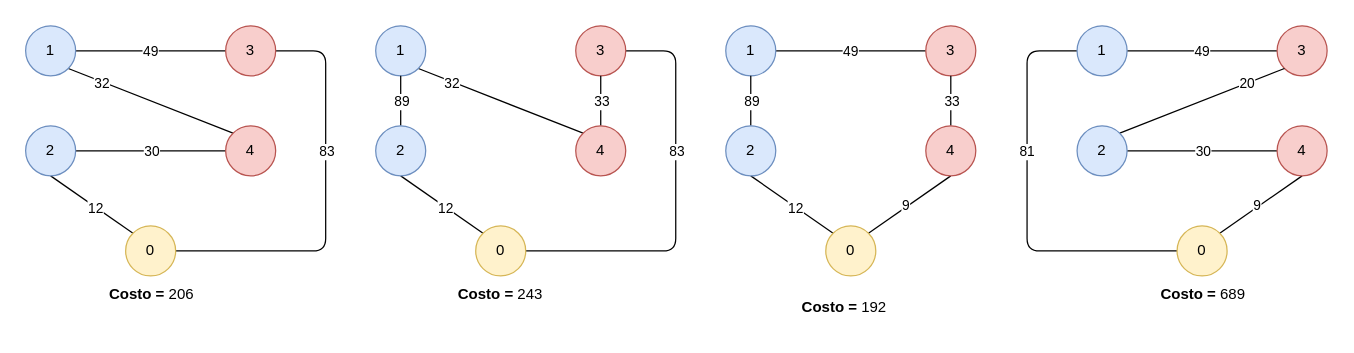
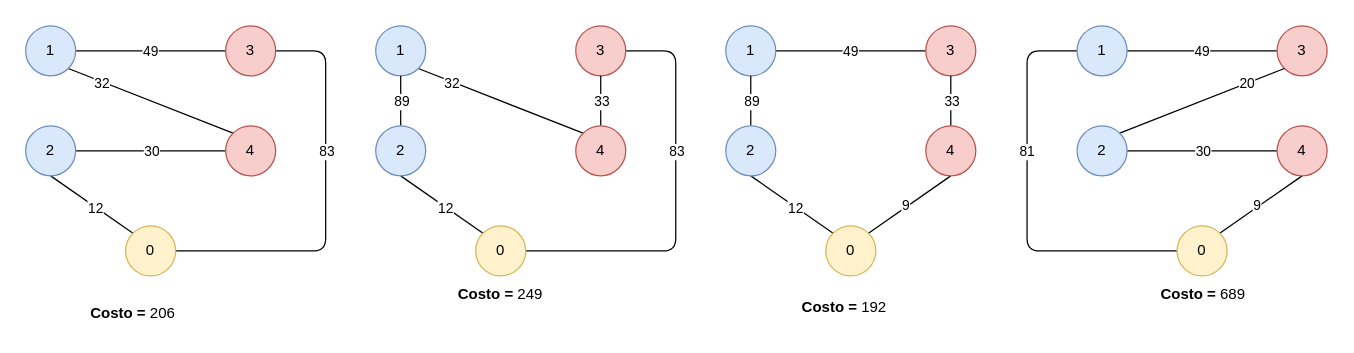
node "Costo = 206": moved (151, 294) -> (133, 313)
node "Costo = 243": label "Costo = 243" -> "Costo = 249"
